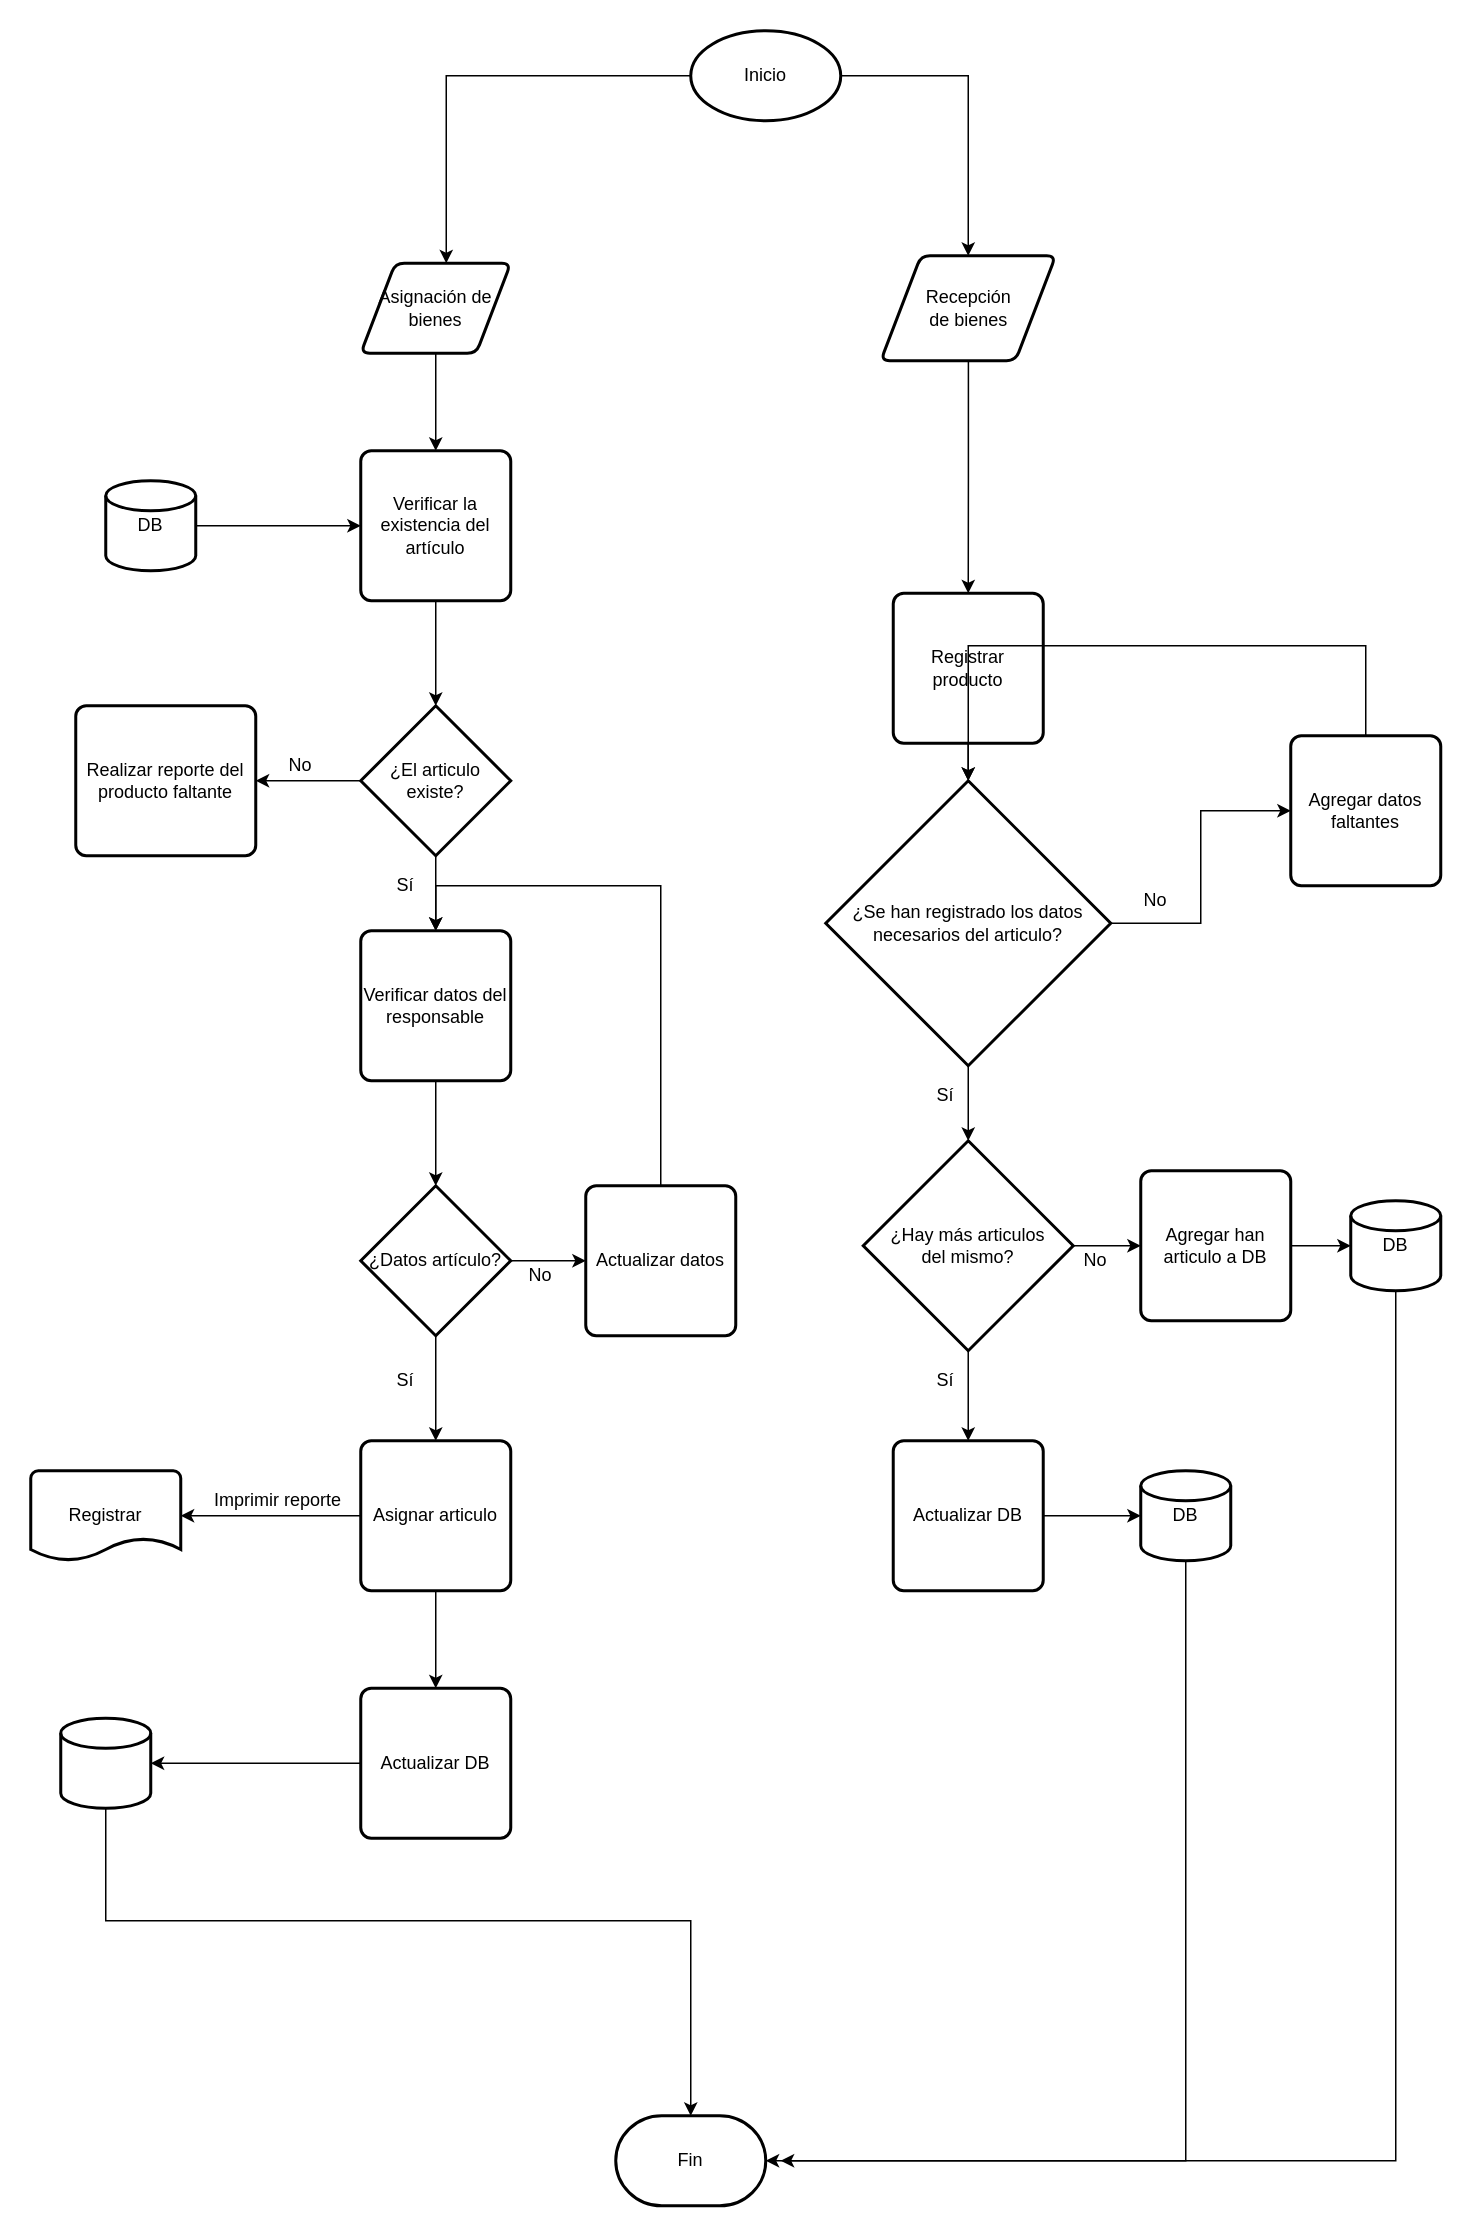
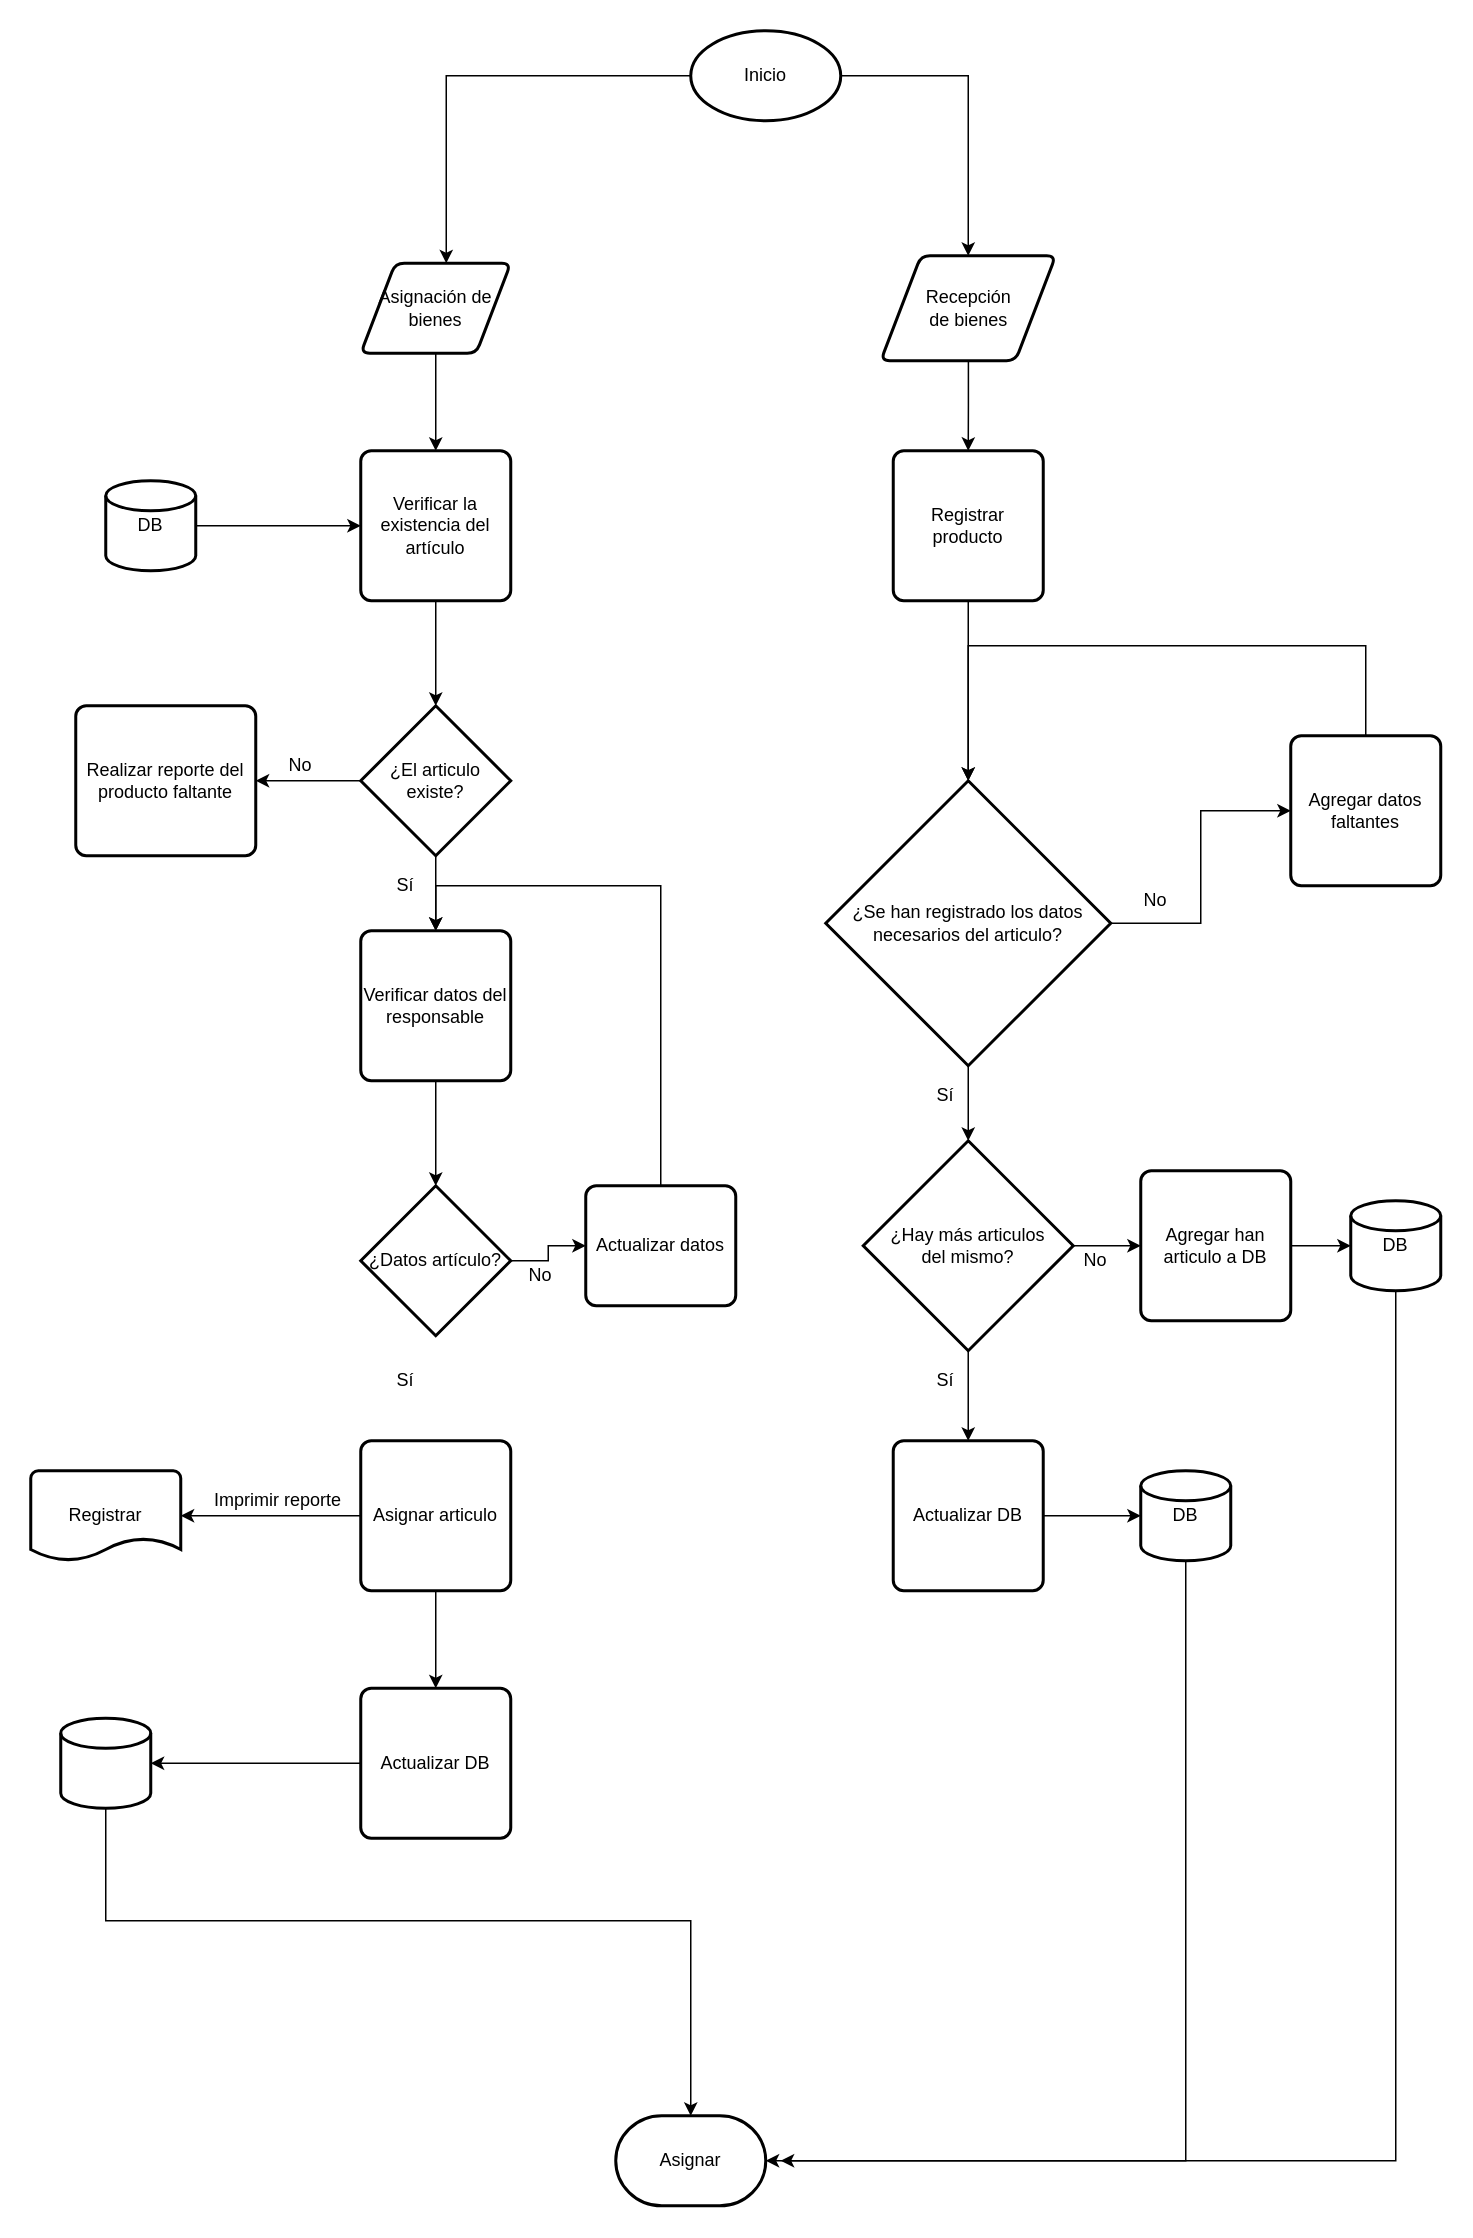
node "Registrar producto": moved (968, 668) -> (968, 526)
node "Actualizar datos": size 150x150 -> 150x120
edge "¿Datos artículo?" -> "Asignar articulo": removed
node "Fin": label "Fin" -> "Asignar"
